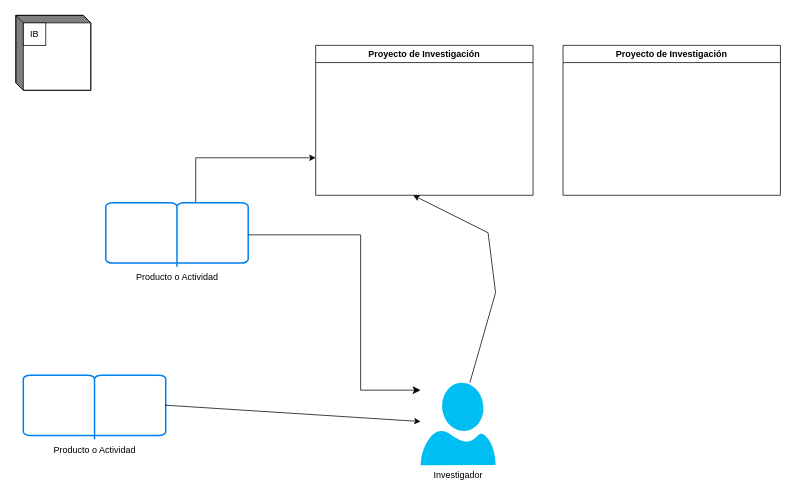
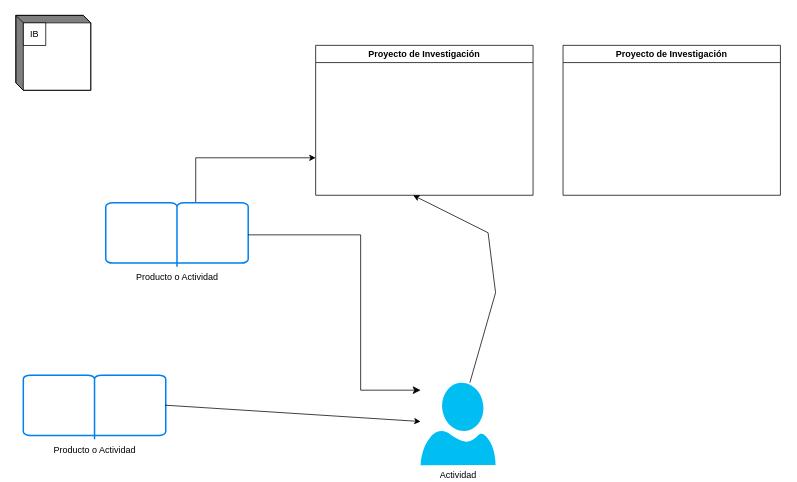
node "Investigador": label "Investigador" -> "Actividad"
